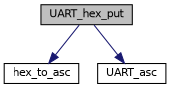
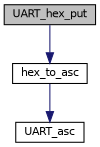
edge "UART_hex_put" -> "UART_asc": now "hex_to_asc" -> "UART_asc"
